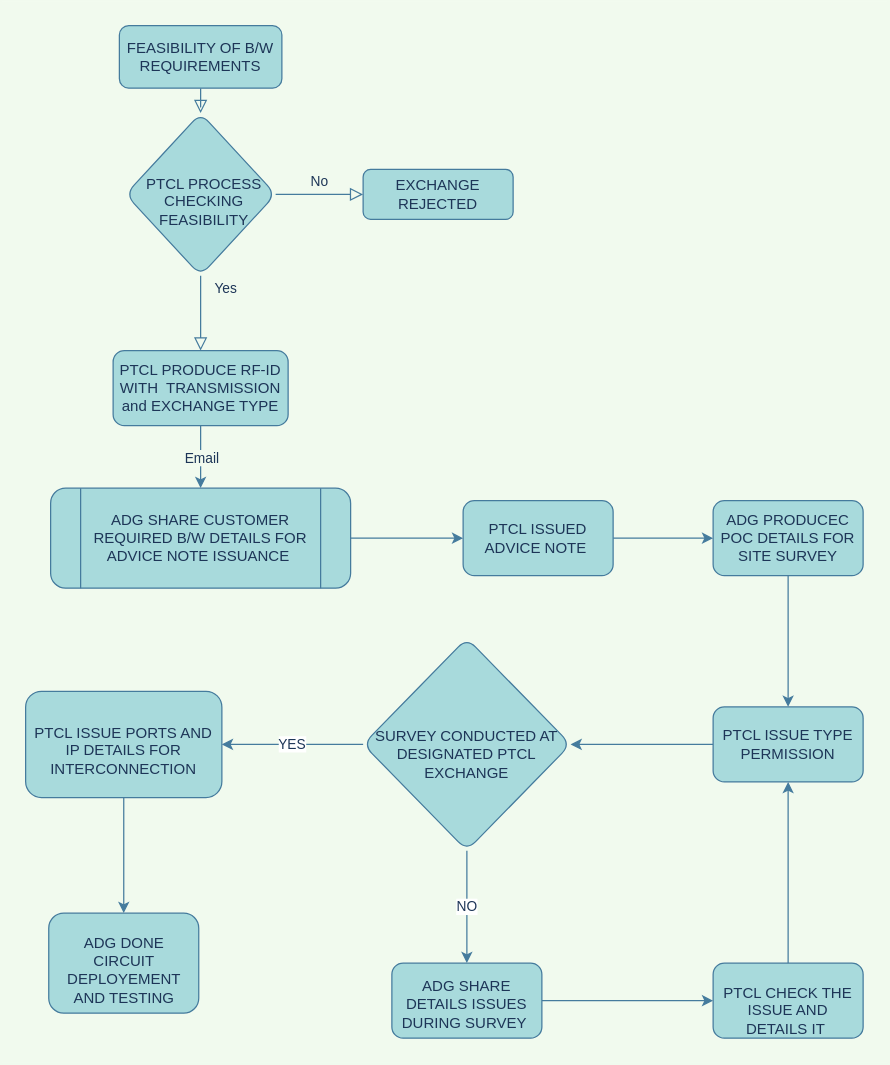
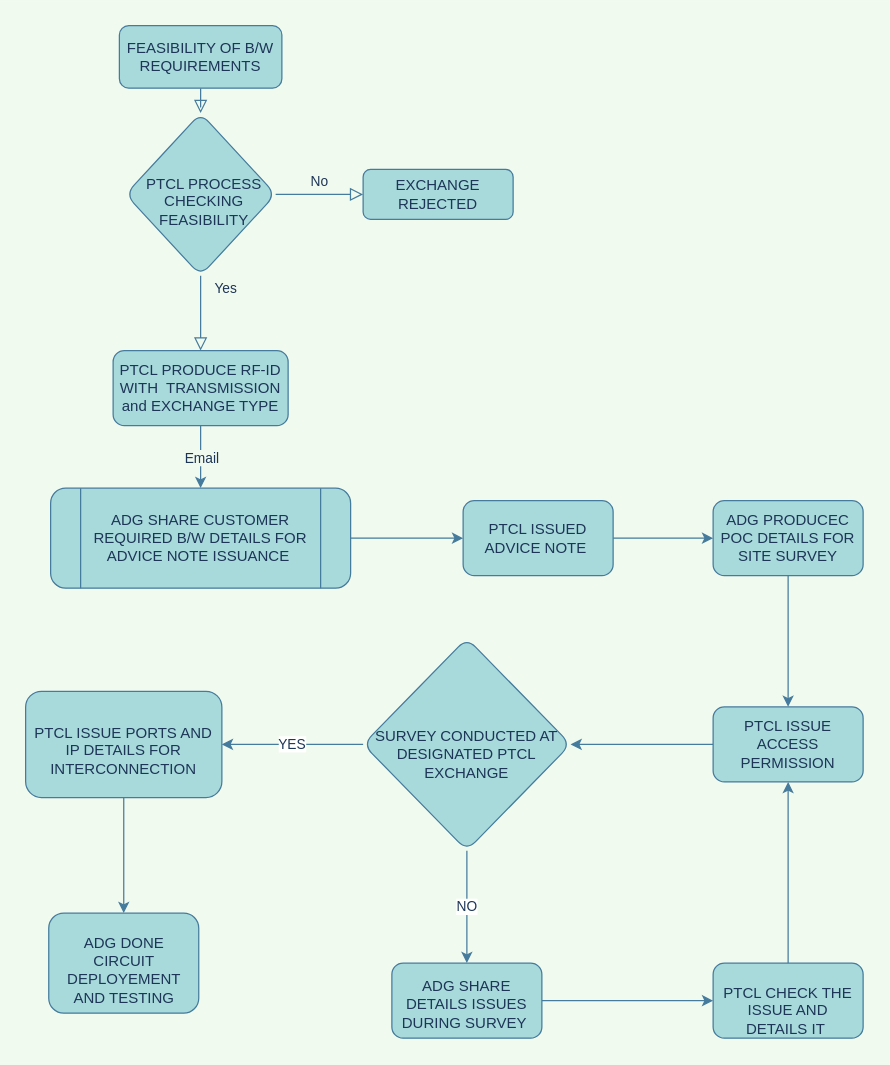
node "PTCL ISSUE TYPE PERMISSION": label "PTCL ISSUE TYPE PERMISSION" -> "PTCL ISSUE ACCESS PERMISSION"
